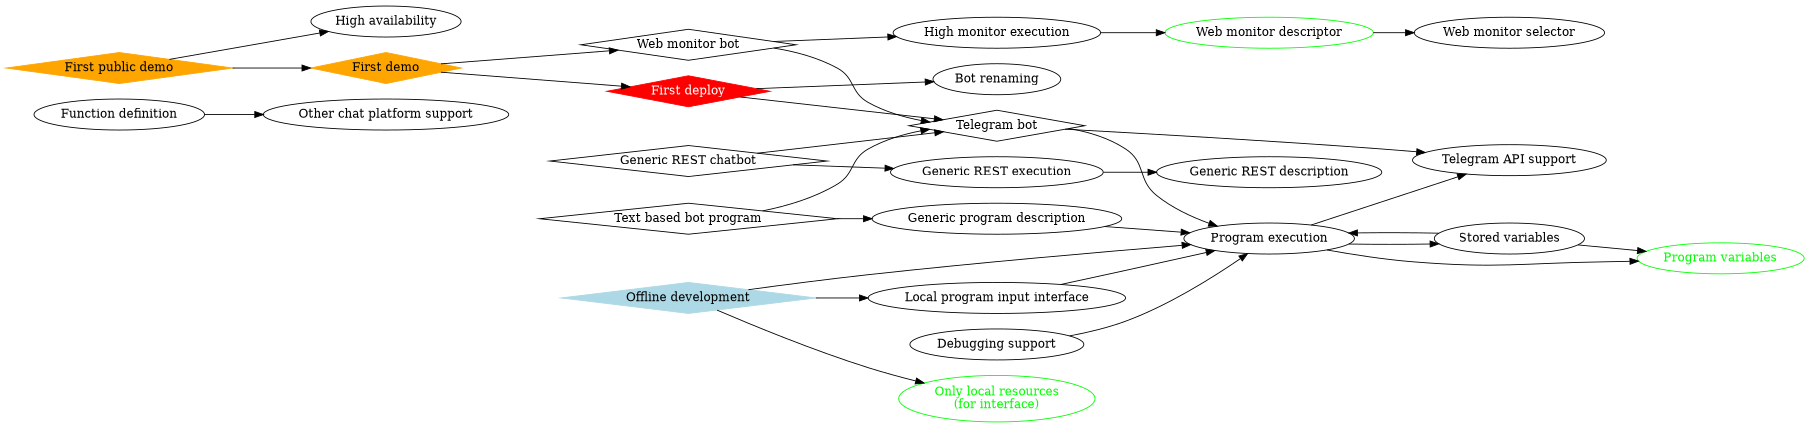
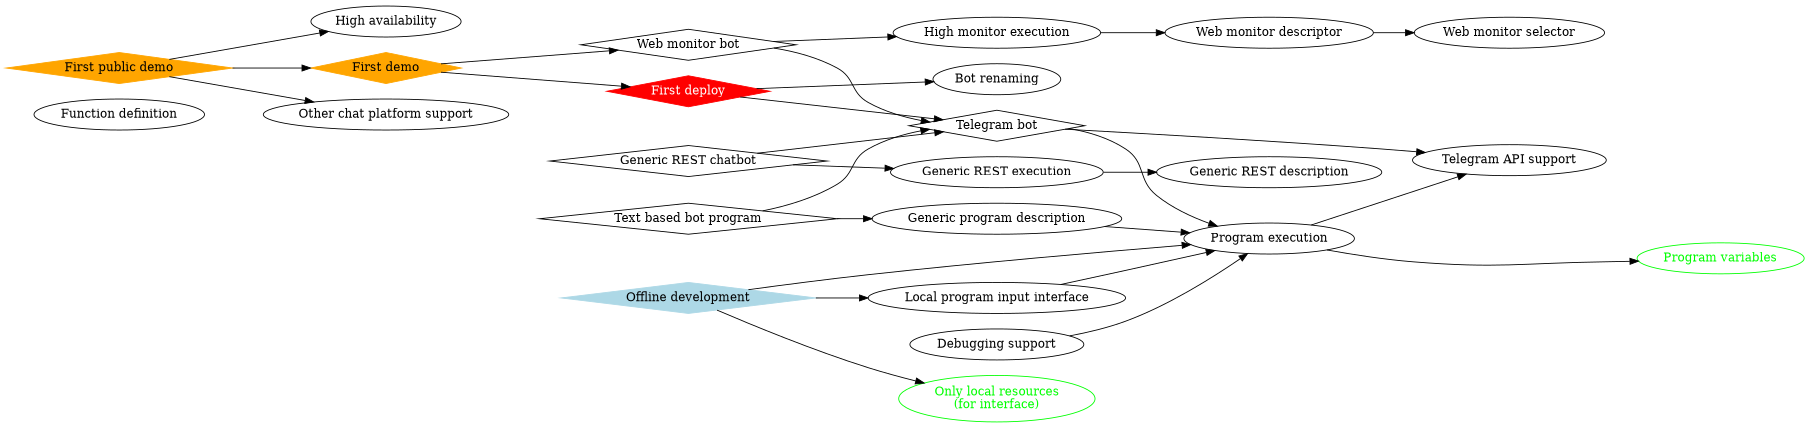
node "Web monitor descriptor": color green -> black
edge "Function definition" -> "Other chat platform support": now "First public demo" -> "Other chat platform support"
node "Stored variables": removed
